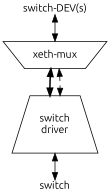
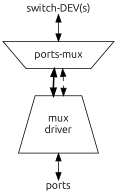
node "xeth-mux": label "xeth-mux" -> "ports-mux"
node "switch driver": label "switch driver" -> "mux driver"
node "switch": label "switch" -> "ports"
